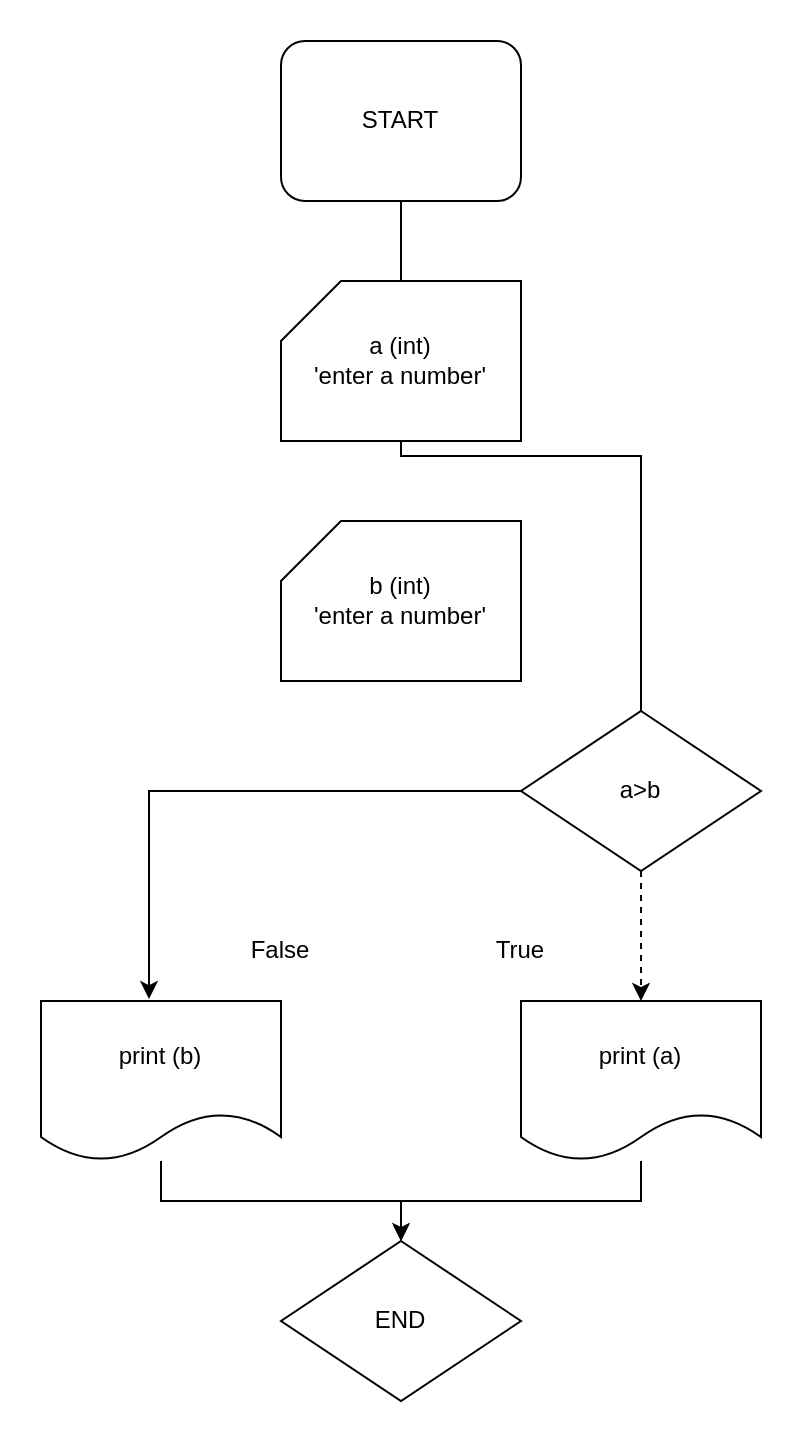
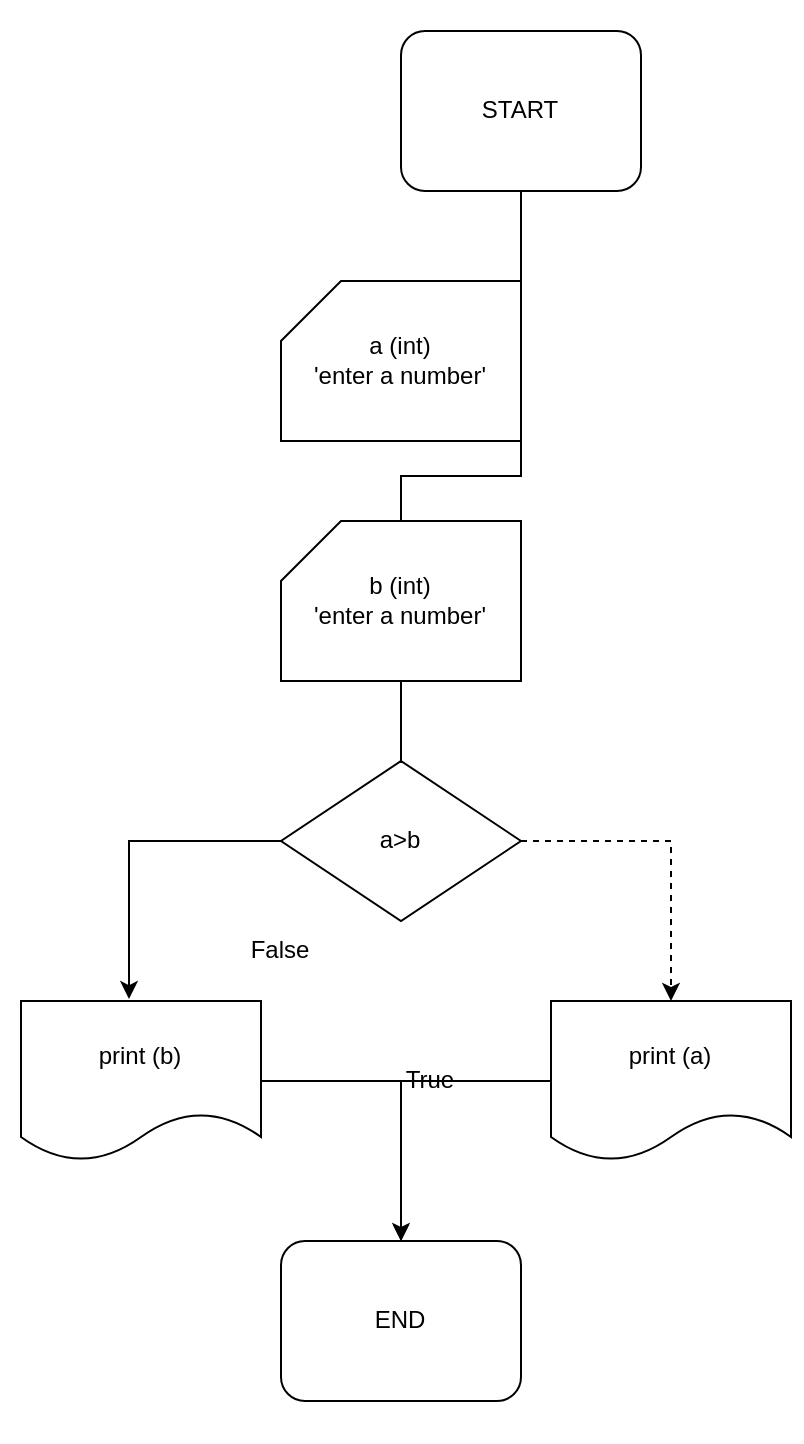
node "START": moved (401, 121) -> (521, 111)
node "a>b": moved (641, 791) -> (401, 841)
node "True": moved (521, 951) -> (431, 1081)
node "print (b)": moved (161, 1081) -> (141, 1081)
node "print (a)": moved (641, 1081) -> (671, 1081)
node "END": shape diamond -> rounded rectangle
